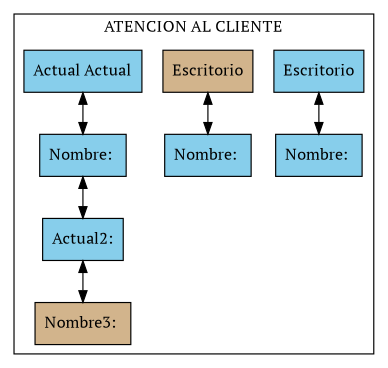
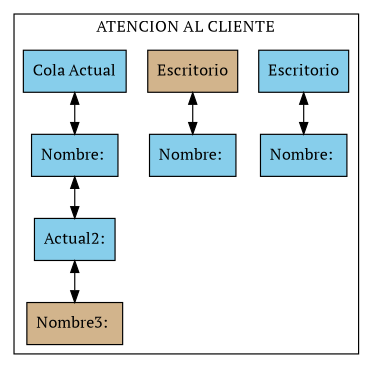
node "Actual Actual": label "Actual Actual" -> "Cola Actual"
